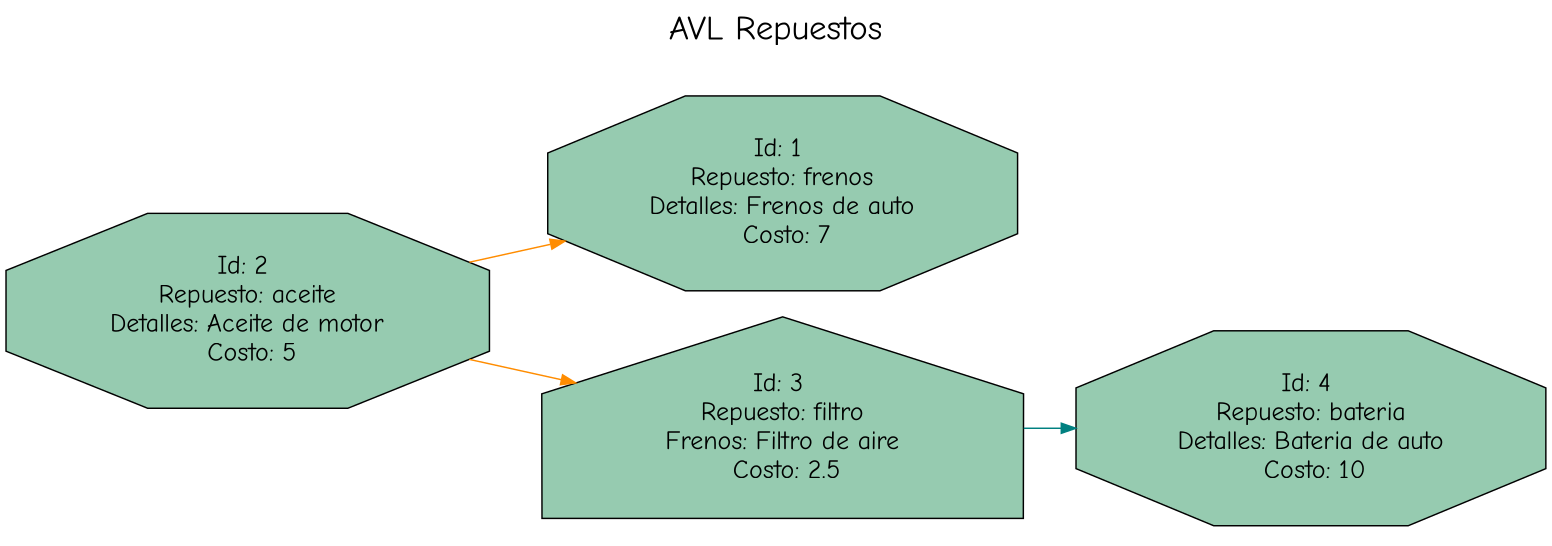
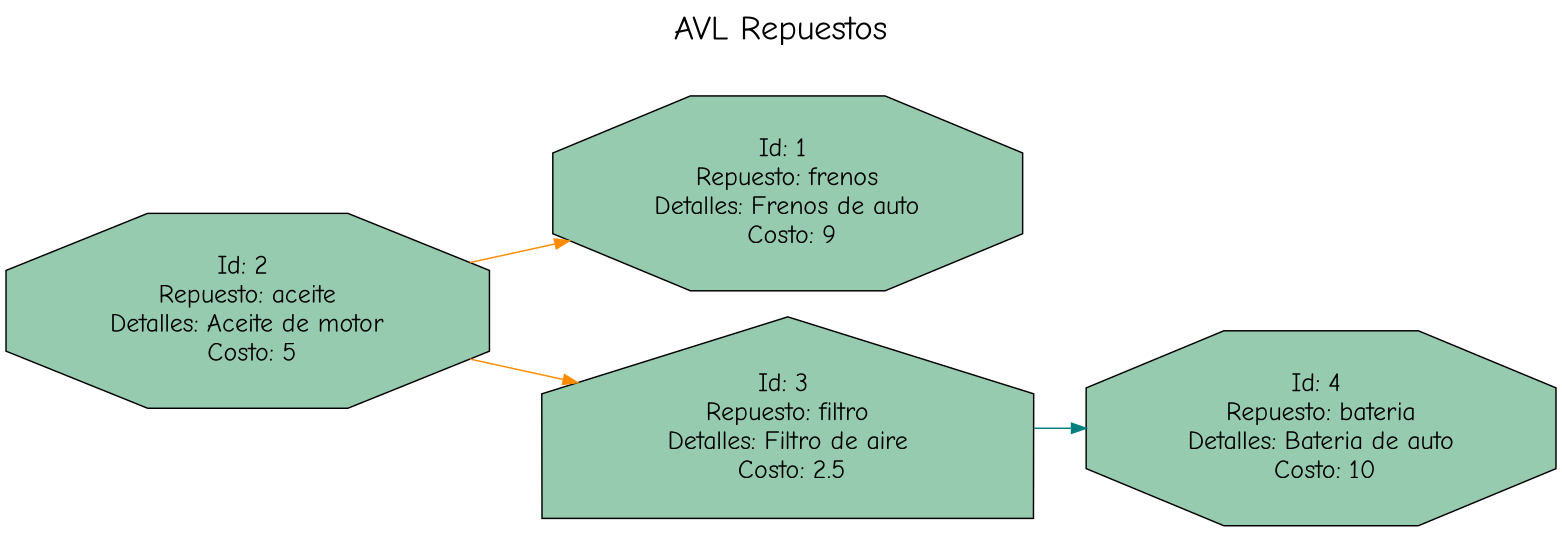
node "Id: 1 Repuesto: frenos Detalles: Frenos de auto Costo: 7": label "Id: 1 Repuesto: frenos Detalles: Frenos de auto Costo: 7" -> "Id: 1 Repuesto: frenos Detalles: Frenos de auto Costo: 9"
node "Id: 3 Repuesto: filtro Frenos: Filtro de aire Costo: 2.5": label "Id: 3 Repuesto: filtro Frenos: Filtro de aire Costo: 2.5" -> "Id: 3 Repuesto: filtro Detalles: Filtro de aire Costo: 2.5"
